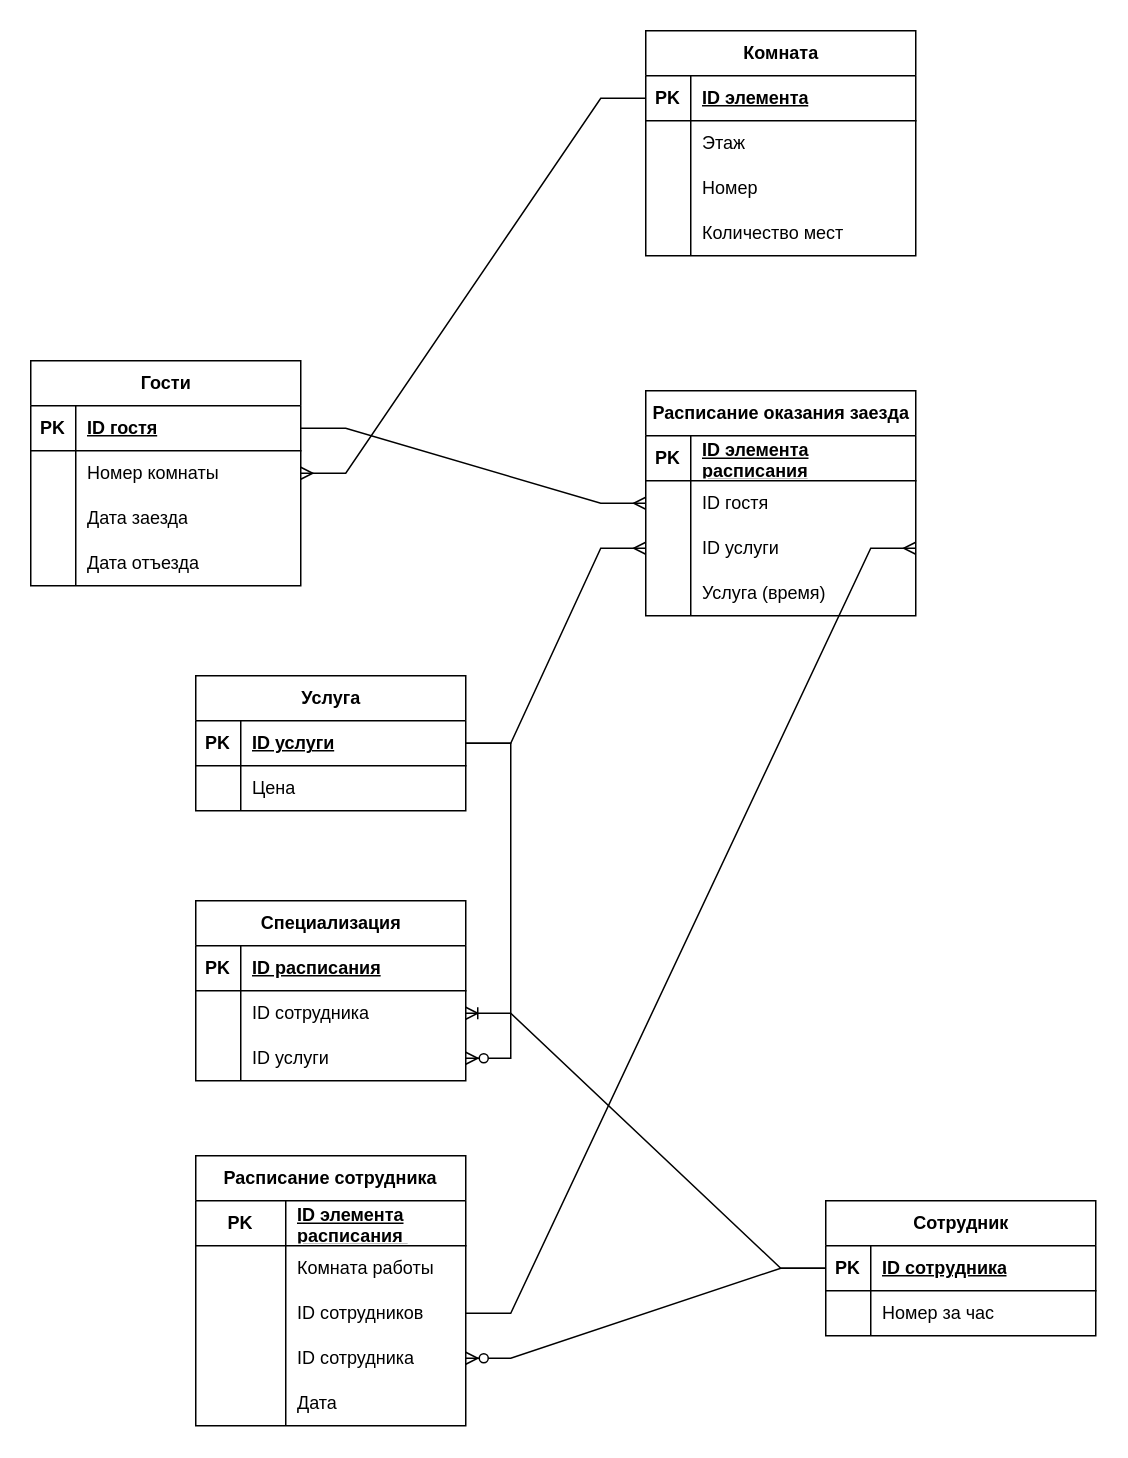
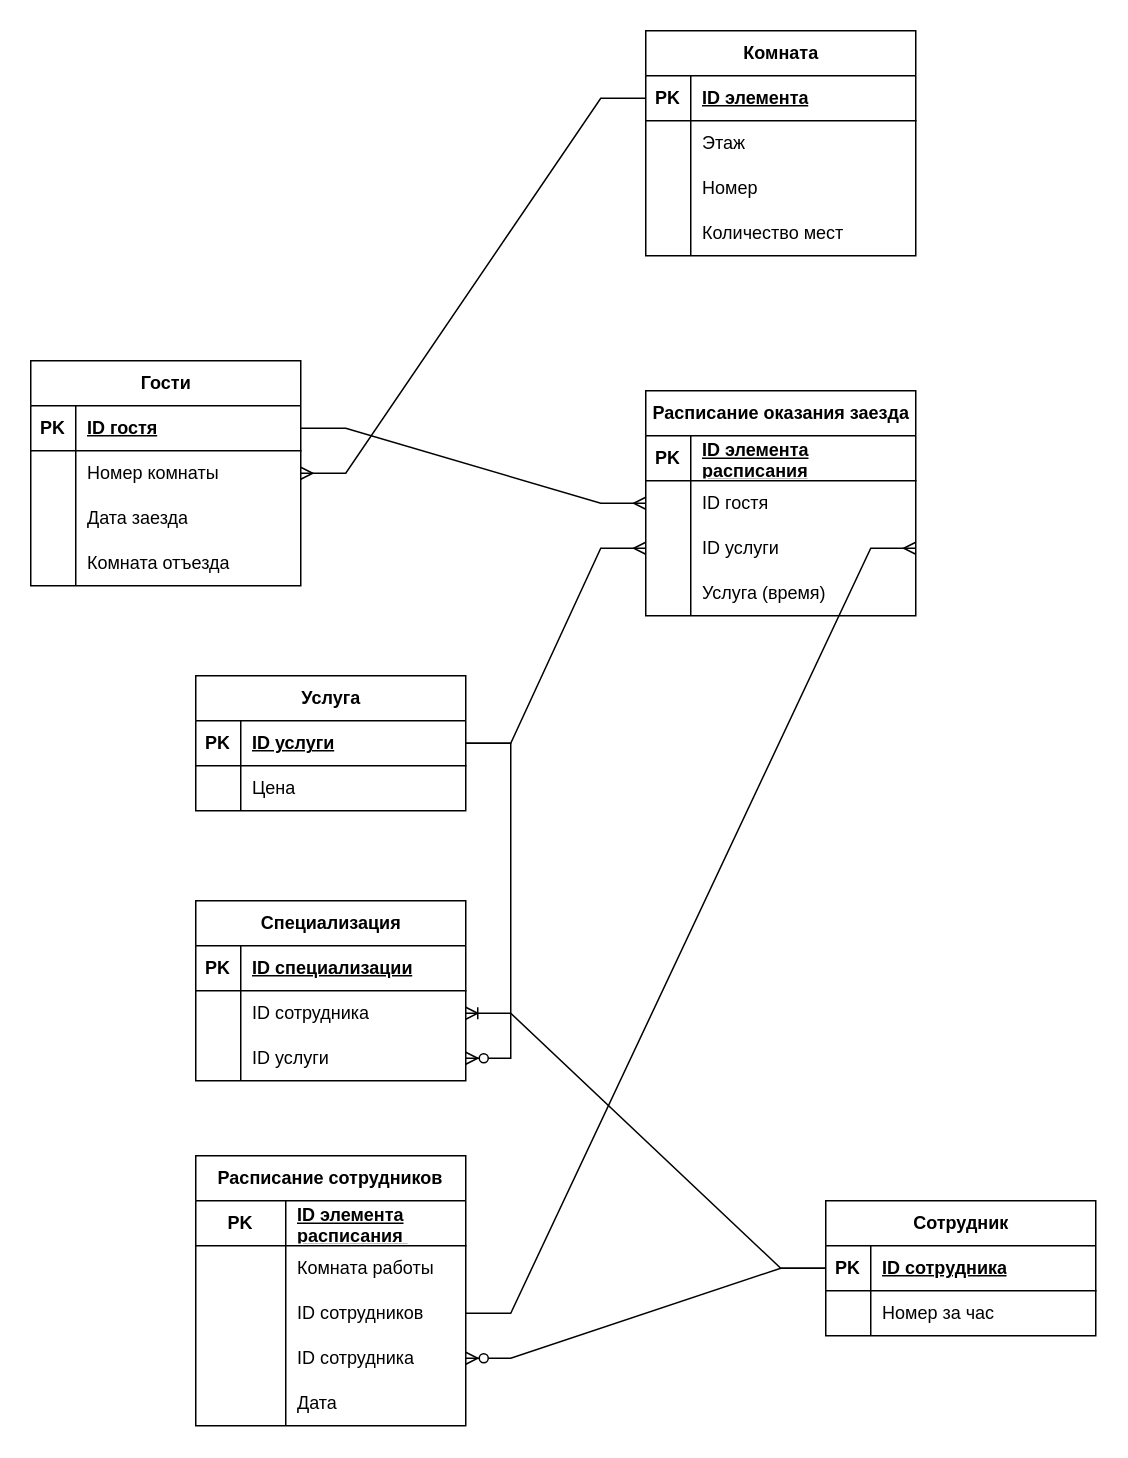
node "Дата отъезда": label "Дата отъезда" -> "Комната отъезда"
node "ID расписания": label "ID расписания" -> "ID специализации"
node "Расписание сотрудника": label "Расписание сотрудника" -> "Расписание сотрудников"
